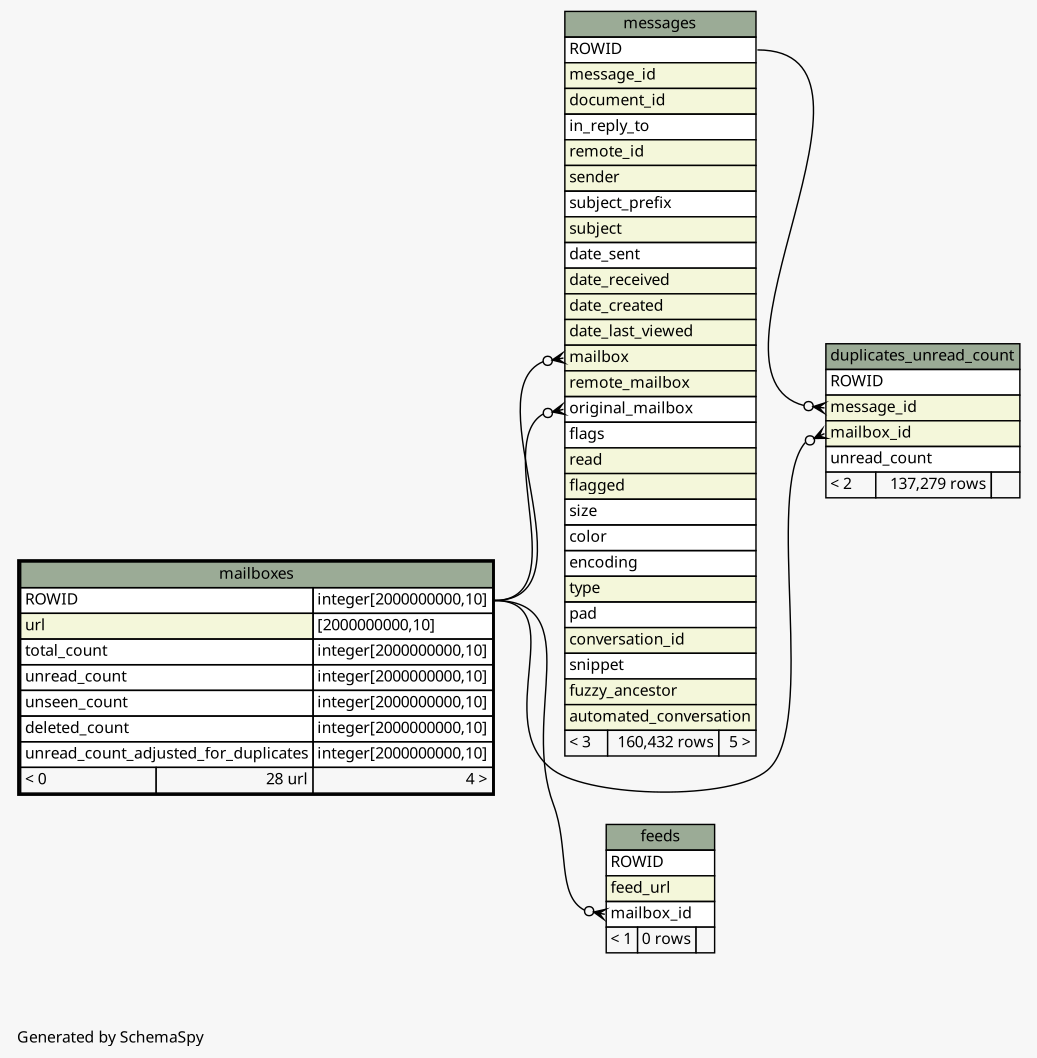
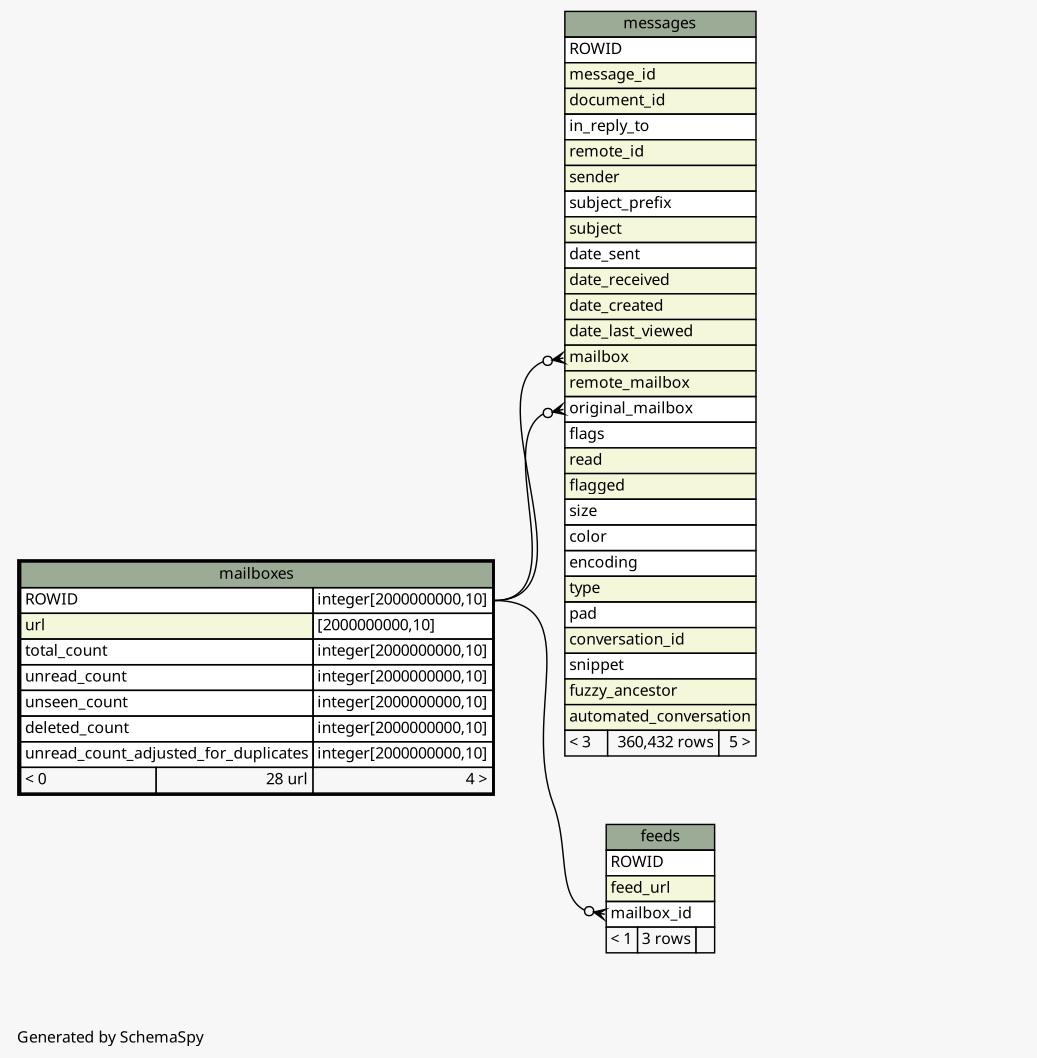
node "duplicates_unread_count": removed
node "messages": text "160,432 rows" -> "360,432 rows"
node "feeds": text "0 rows" -> "3 rows"
